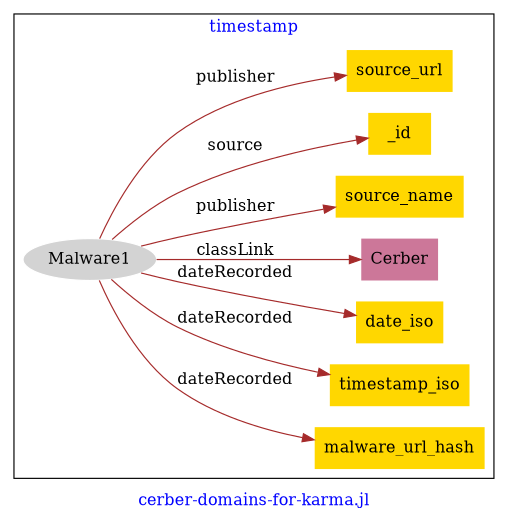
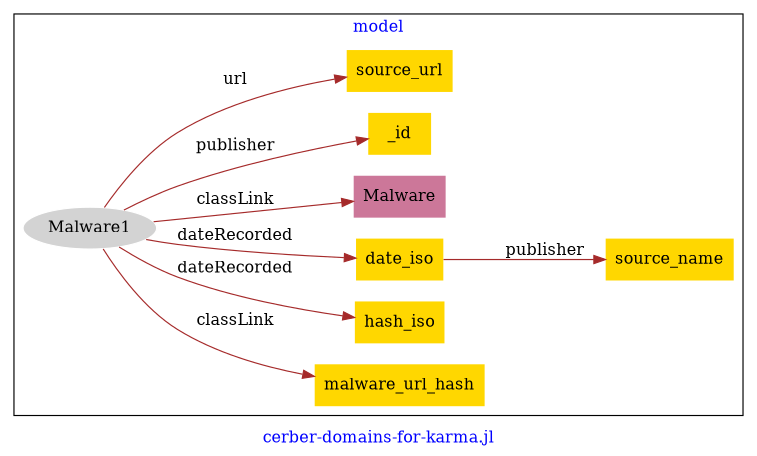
cluster "timestamp": label "timestamp" -> "model"
edge "Malware1" -> "source_url": label "publisher" -> "url"
edge "Malware1" -> "_id": label "source" -> "publisher"
edge "Malware1" -> "source_name": now "date_iso" -> "source_name"
node "Cerber": label "Cerber" -> "Malware"
edge "Malware1" -> "malware_url_hash": label "dateRecorded" -> "classLink"
node "timestamp_iso": label "timestamp_iso" -> "hash_iso"
